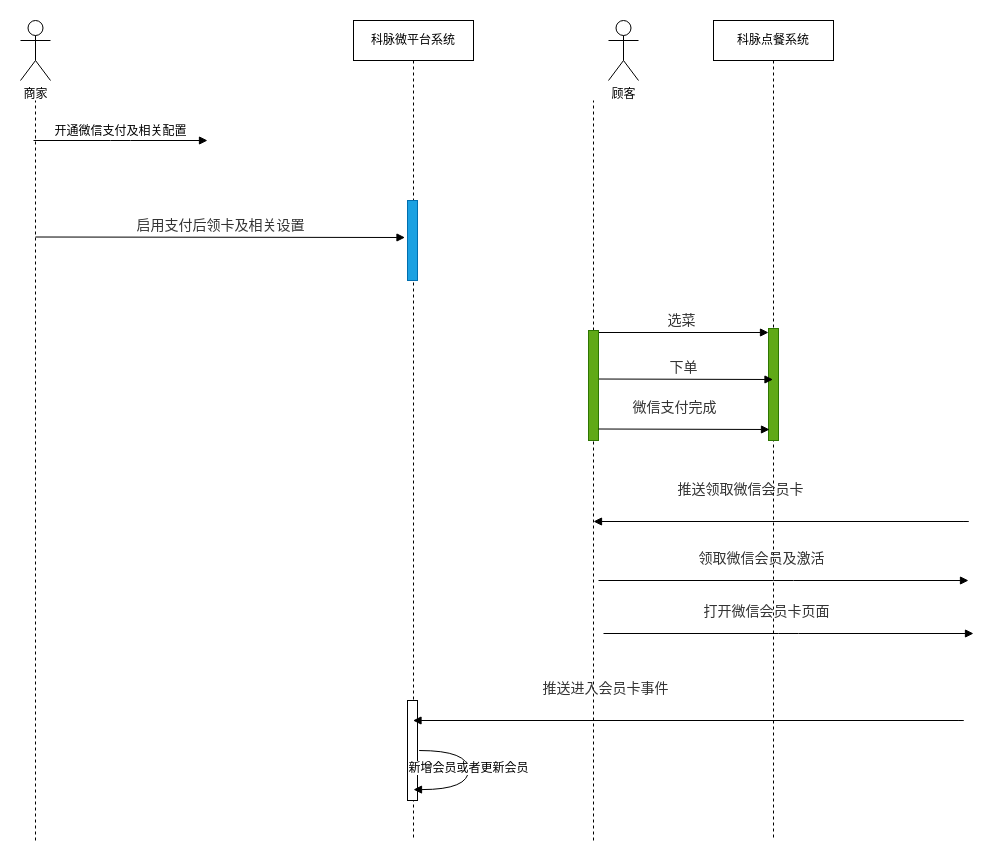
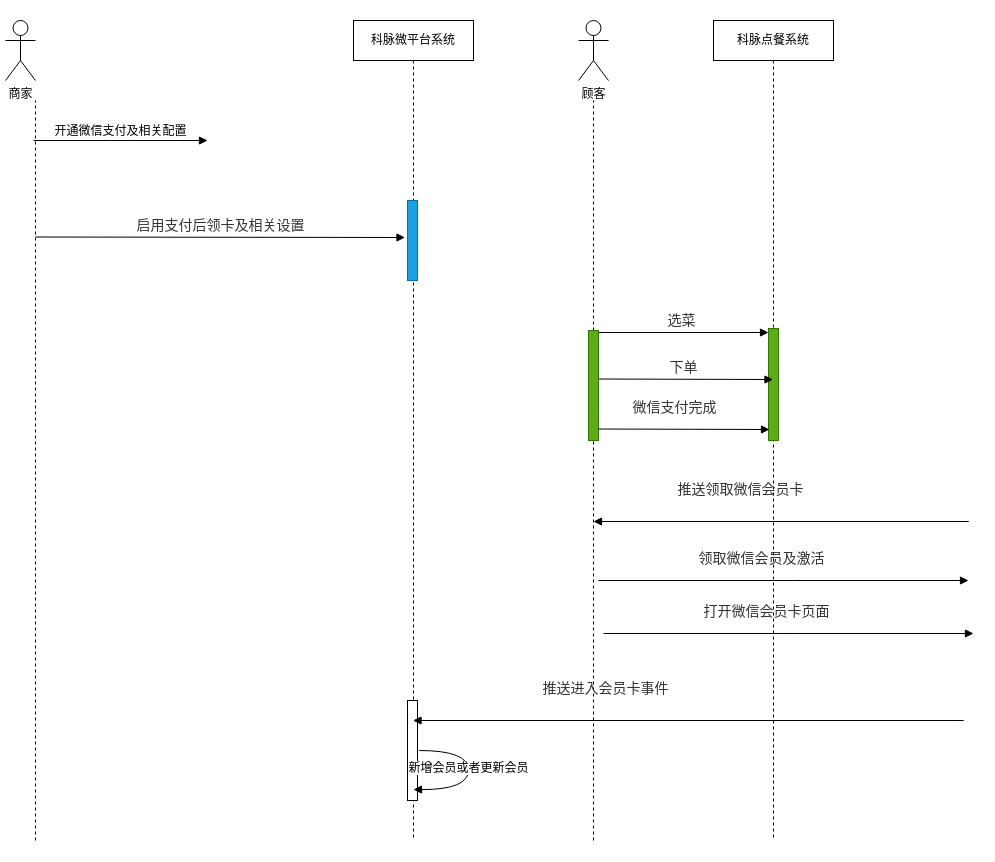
node "商家": moved (36, 51) -> (21, 51)
node "顾客": moved (624, 51) -> (594, 51)
